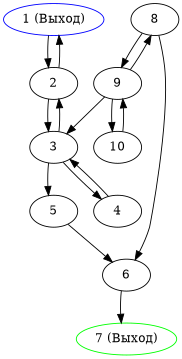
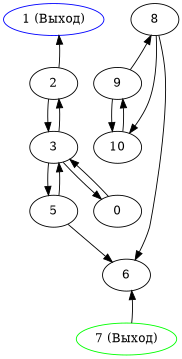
edge "8" -> "9": now "8" -> "10"
edge "1 (Выход)" -> "2": removed
edge "9" -> "3": now "5" -> "3"
node "4": label "4" -> "0"
edge "6" -> "7 (Выход)": reversed
